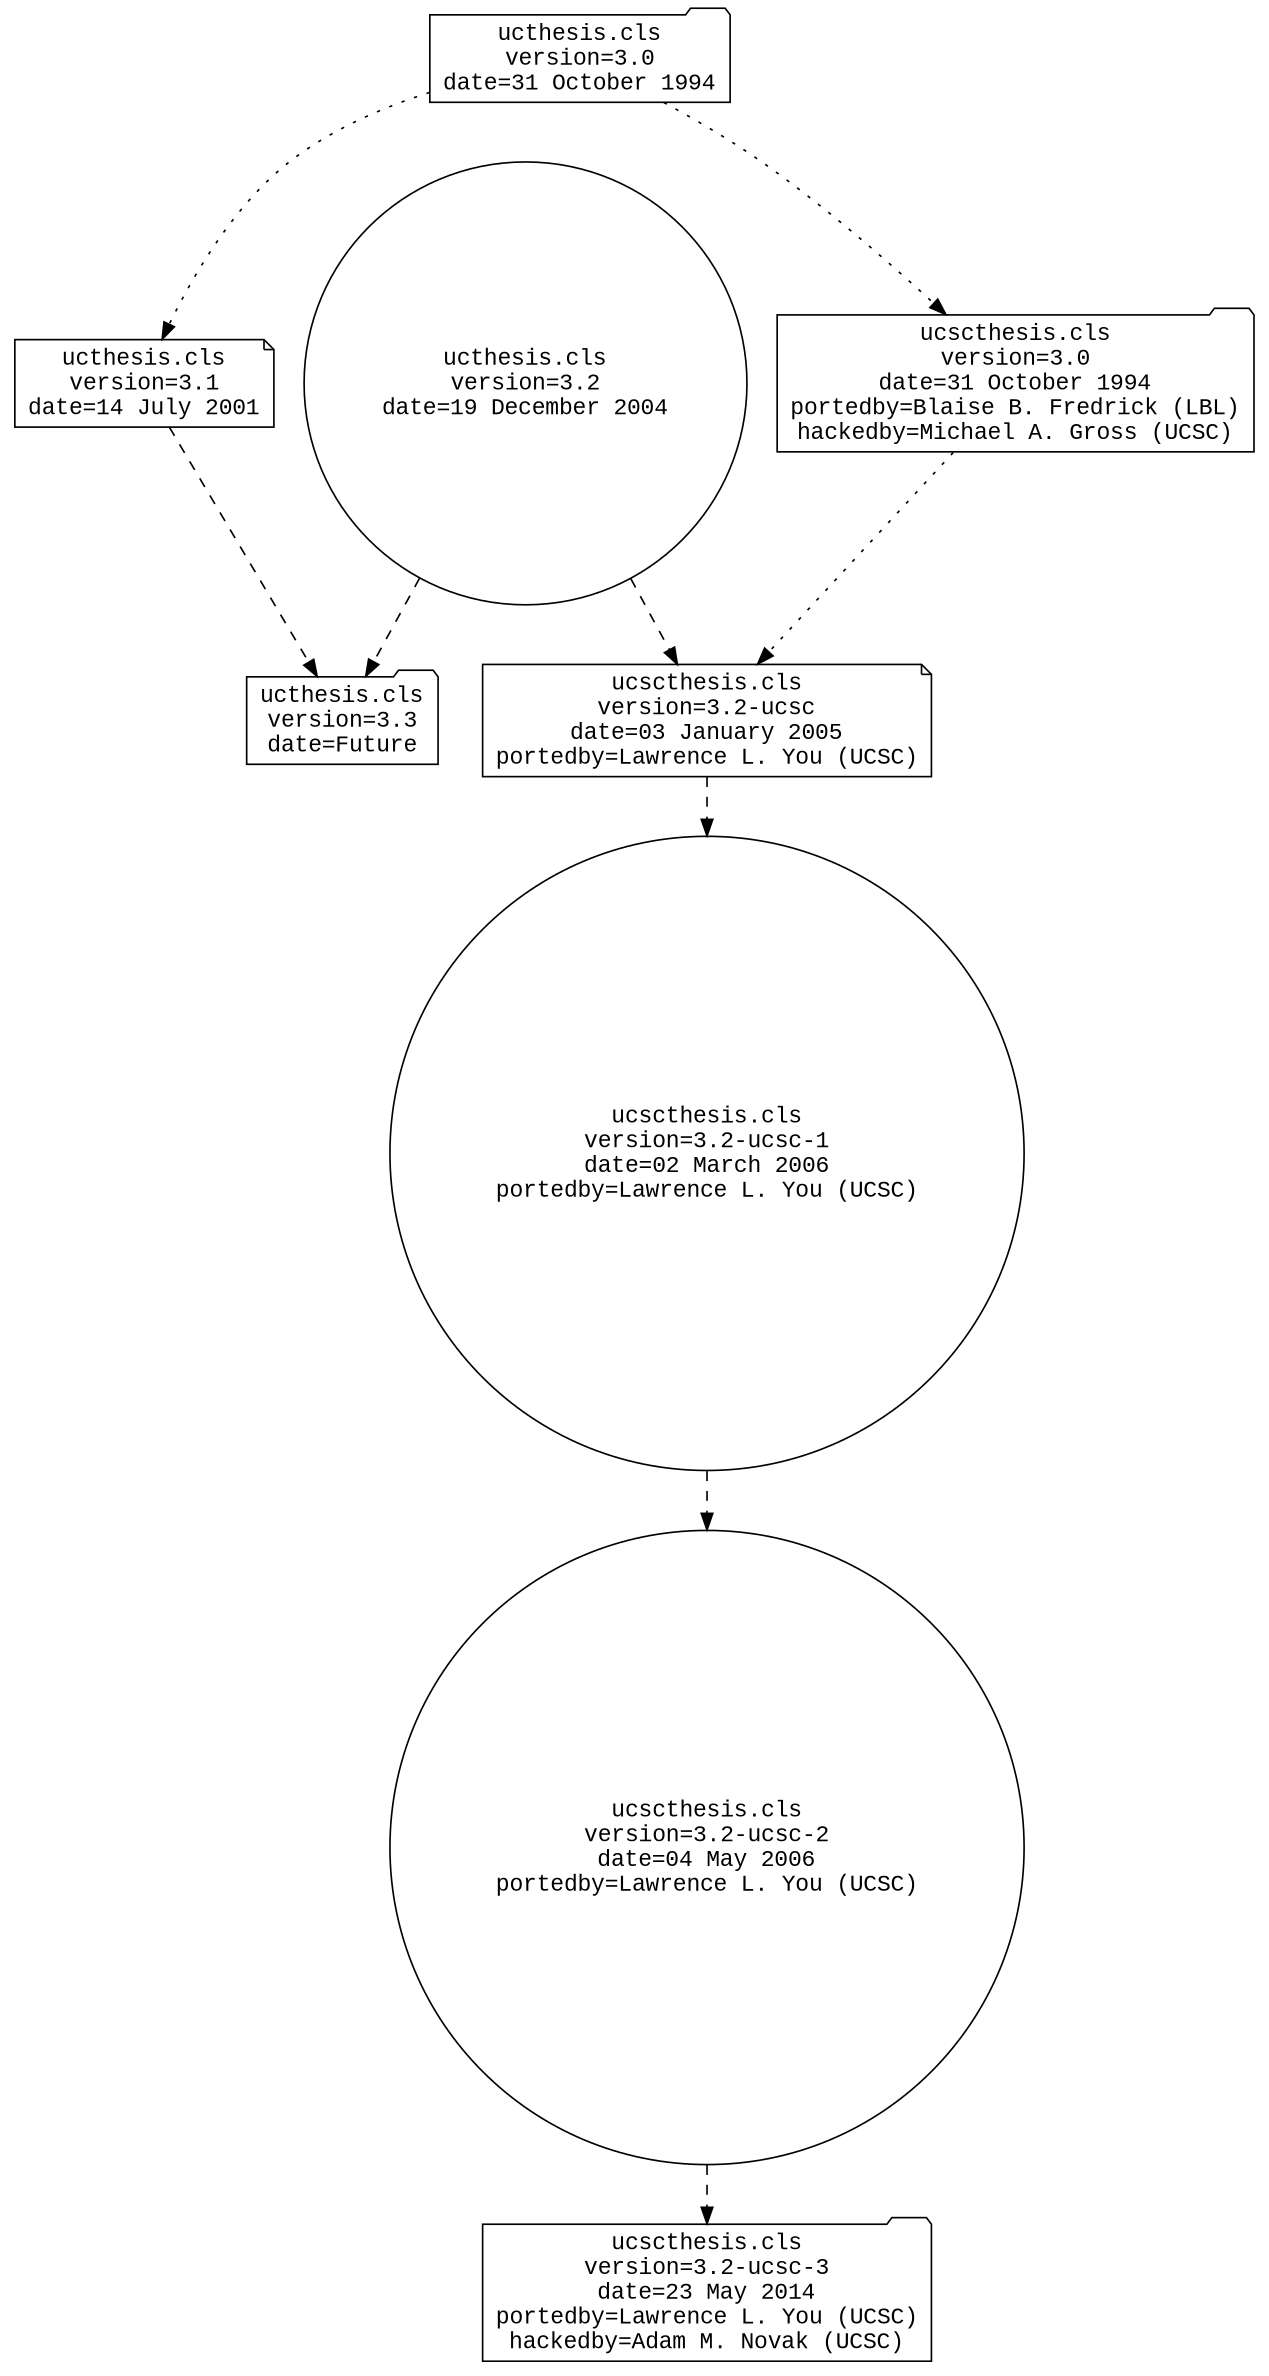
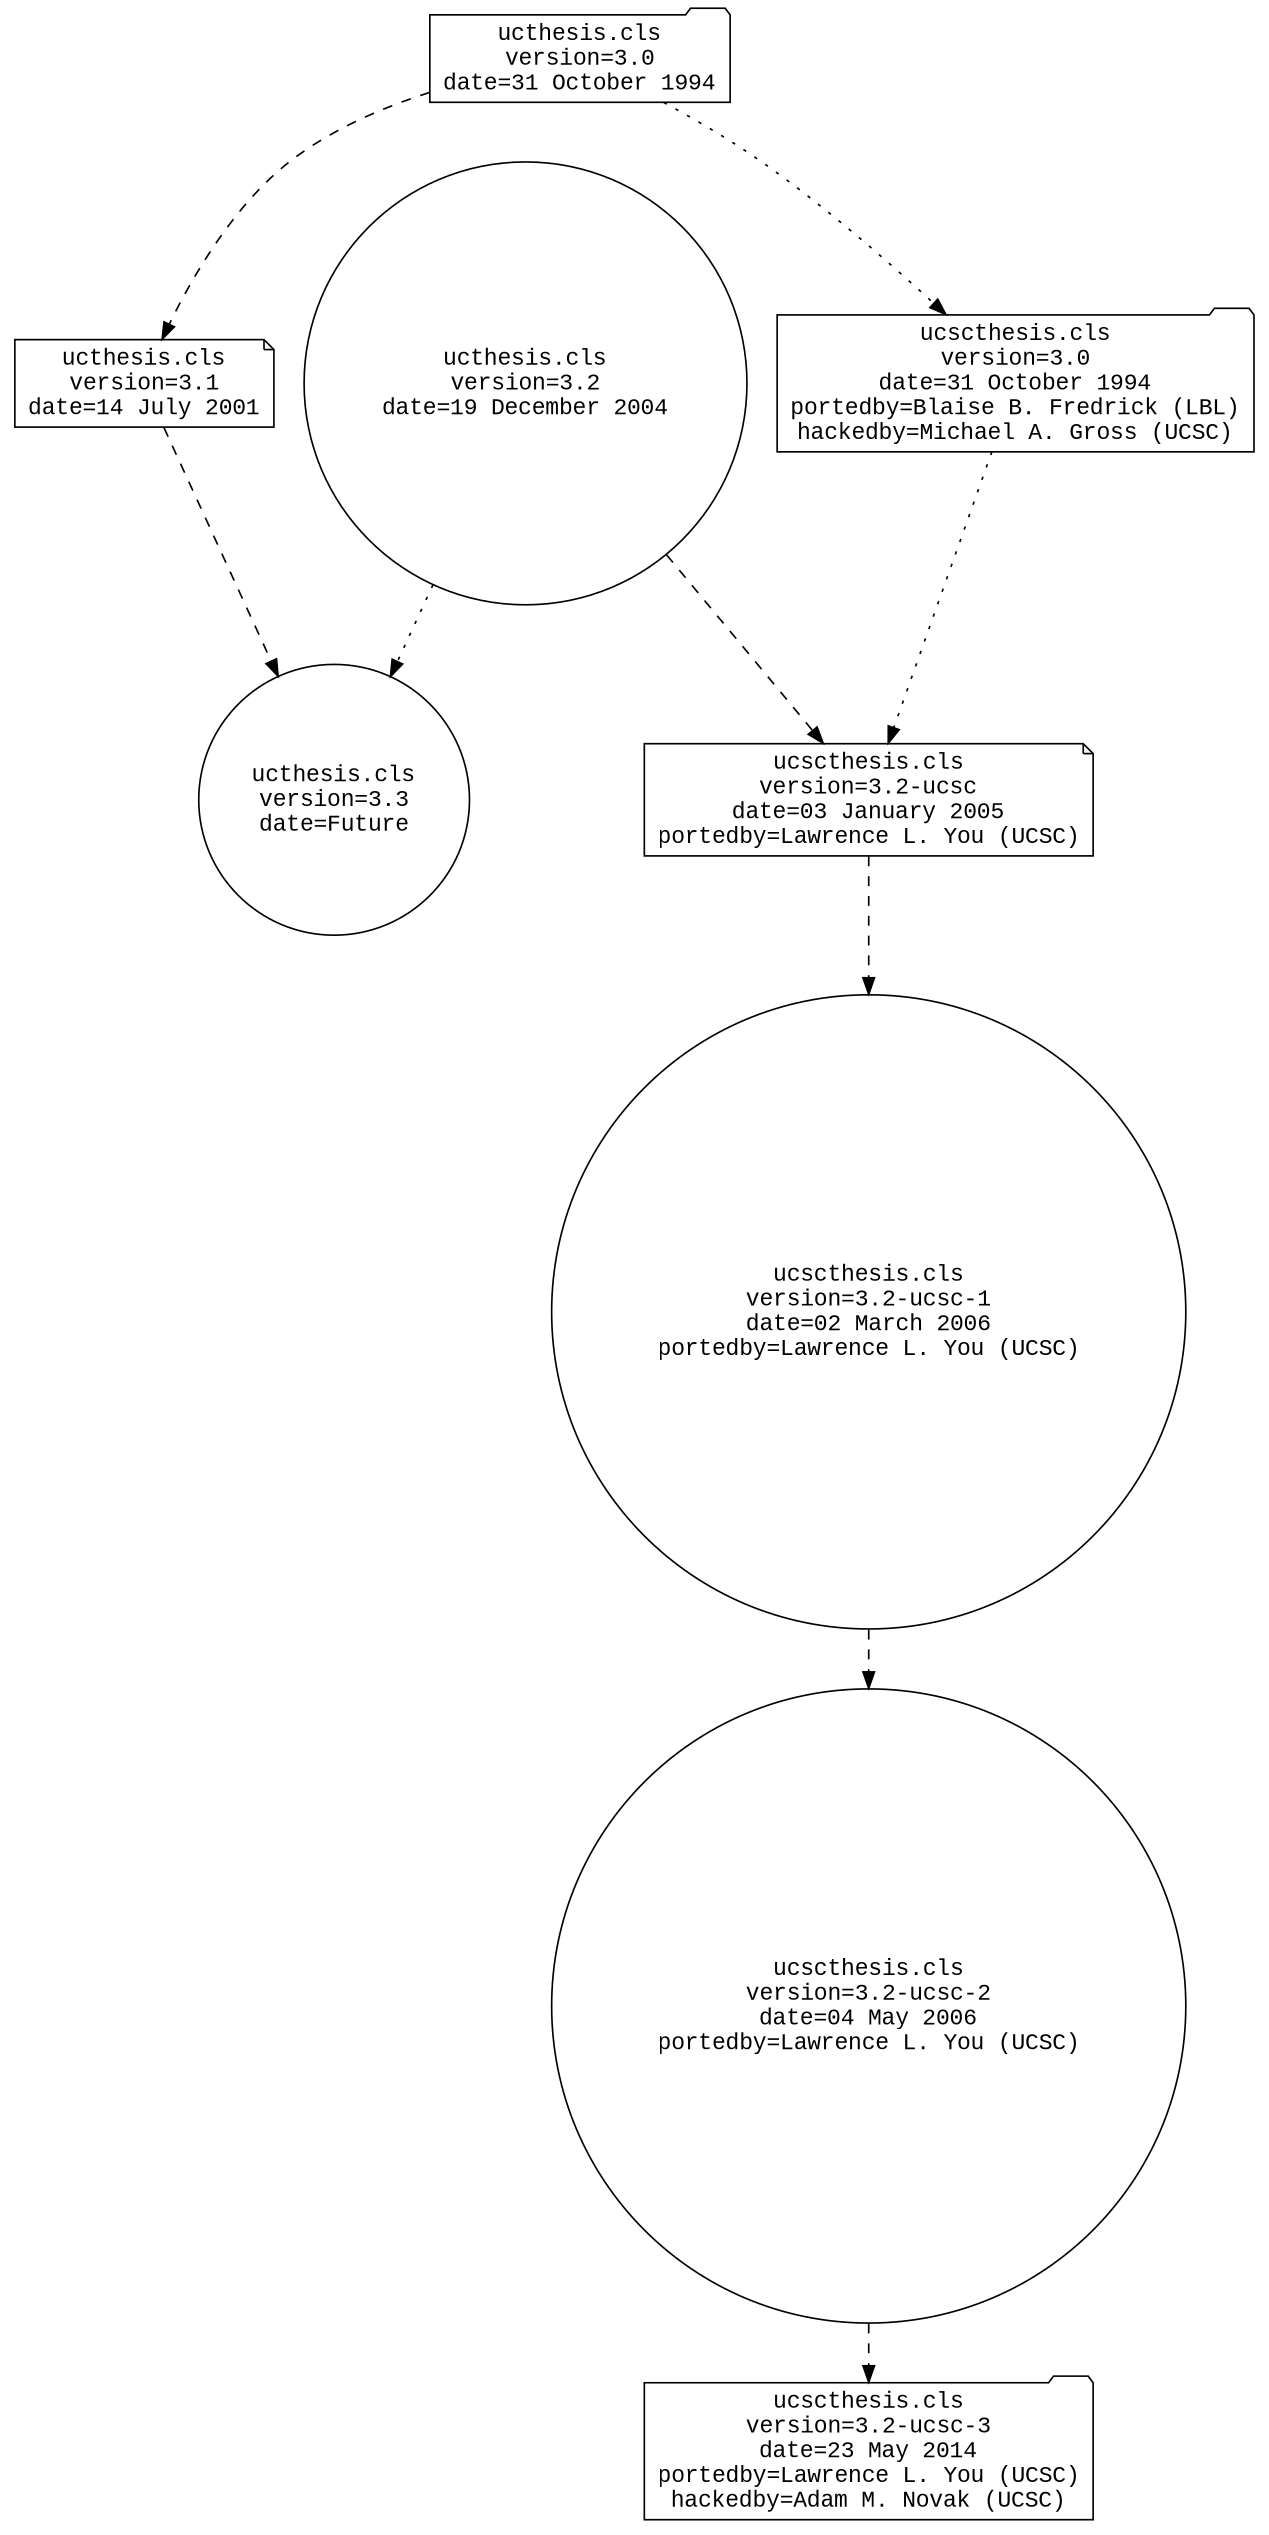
edge "ucthesis.cls version=3.0 date=31 October 1994" -> "ucthesis.cls version=3.1 date=14 July 2001": style dotted -> dashed
edge "ucthesis.cls version=3.2 date=19 December 2004" -> "ucthesis.cls version=3.3 date=Future": style dashed -> dotted
node "ucthesis.cls version=3.3 date=Future": shape folder -> circle
